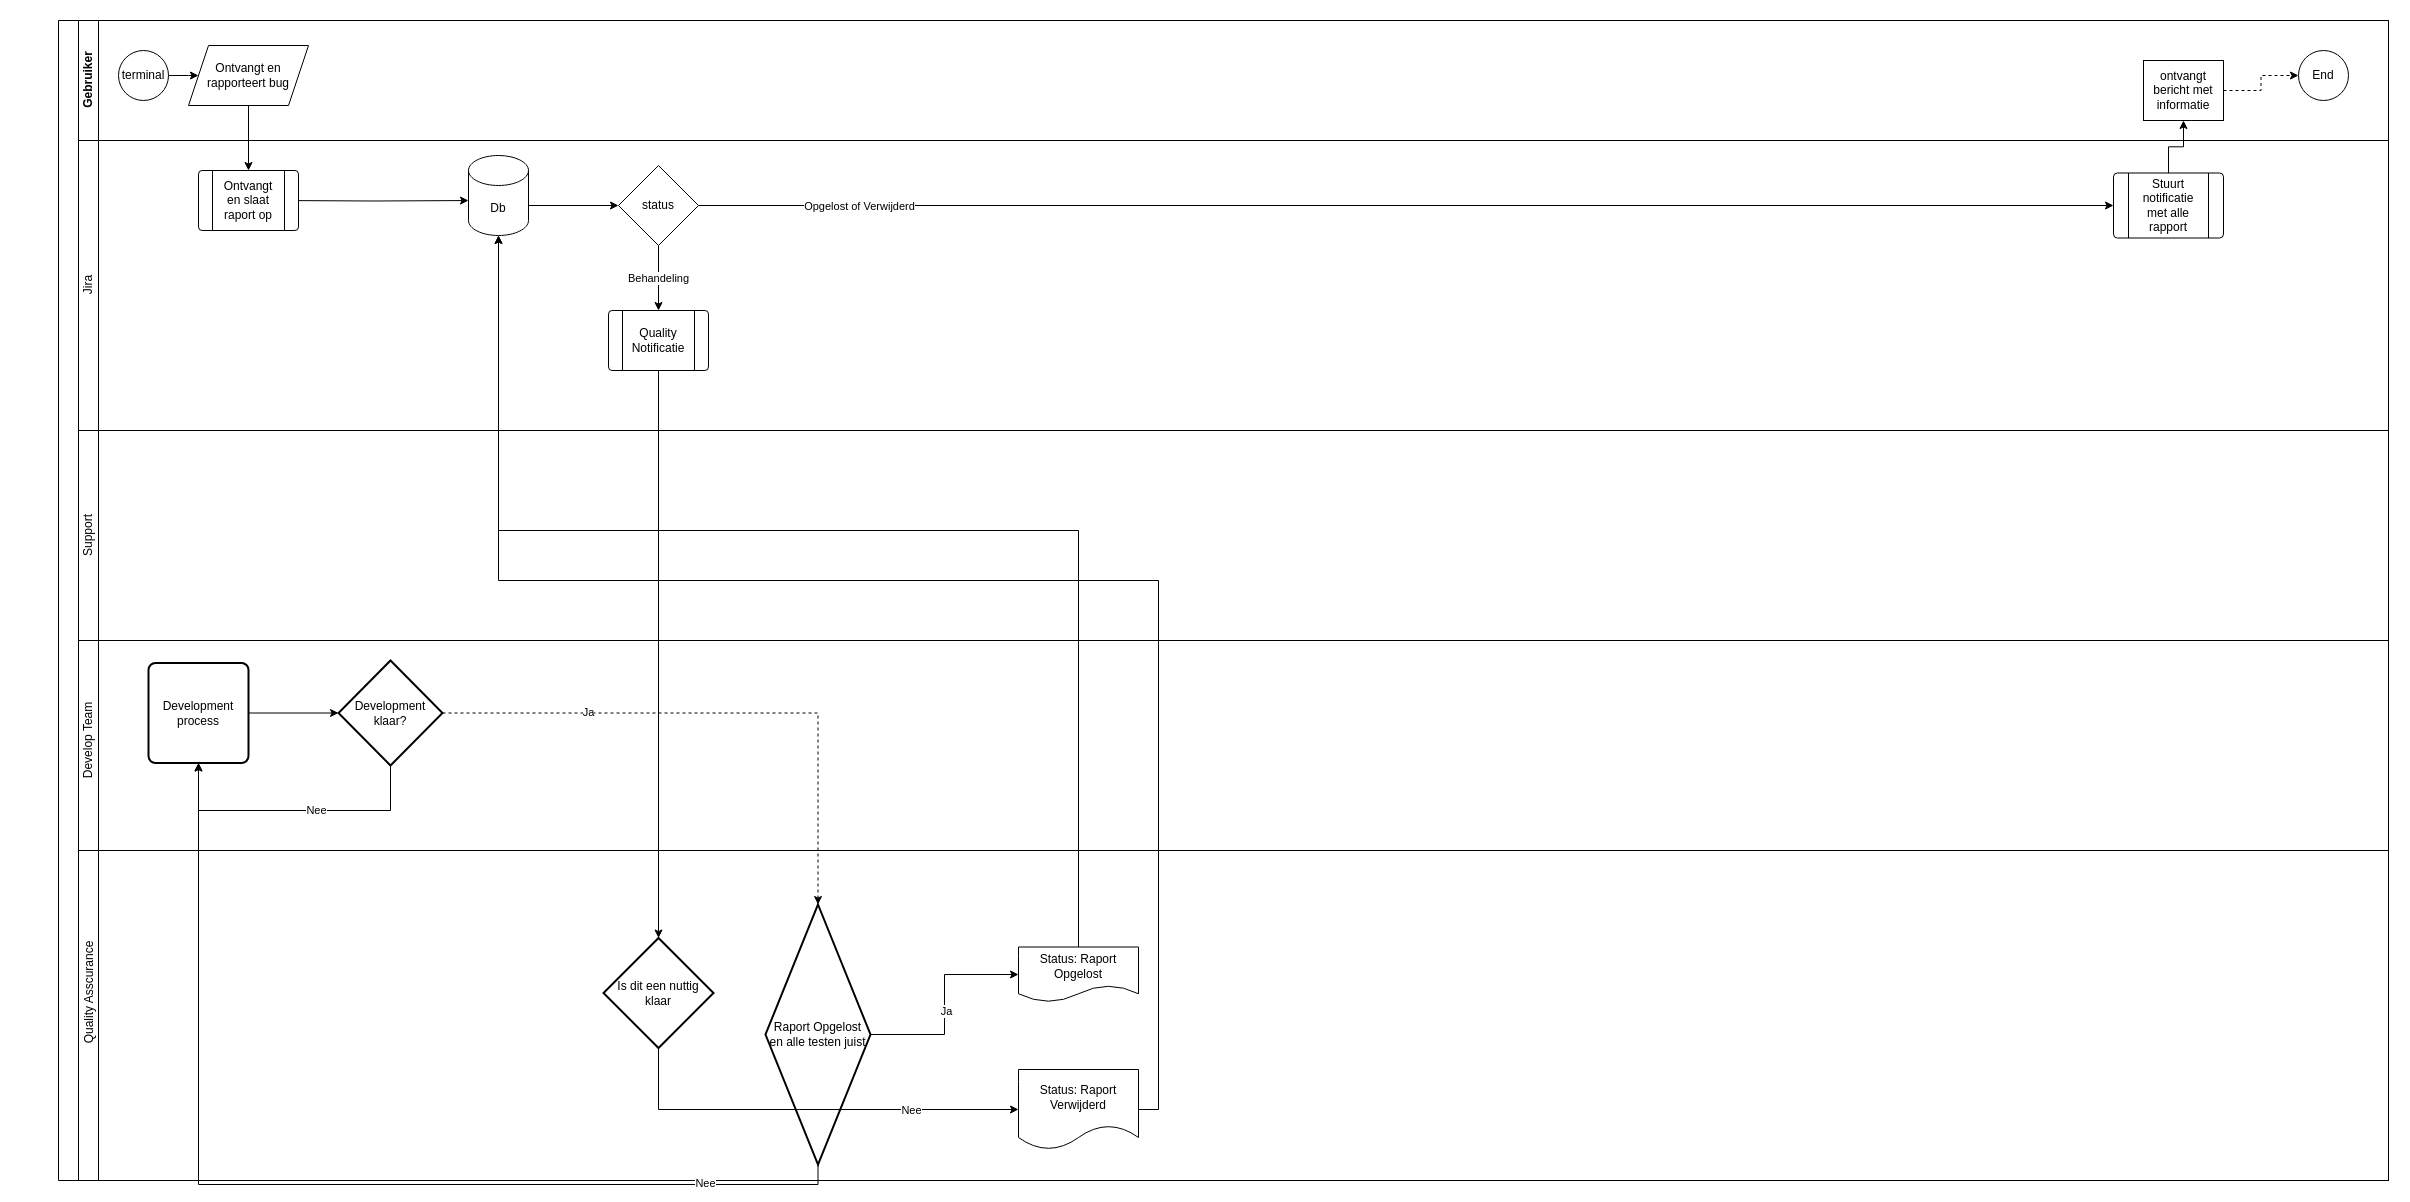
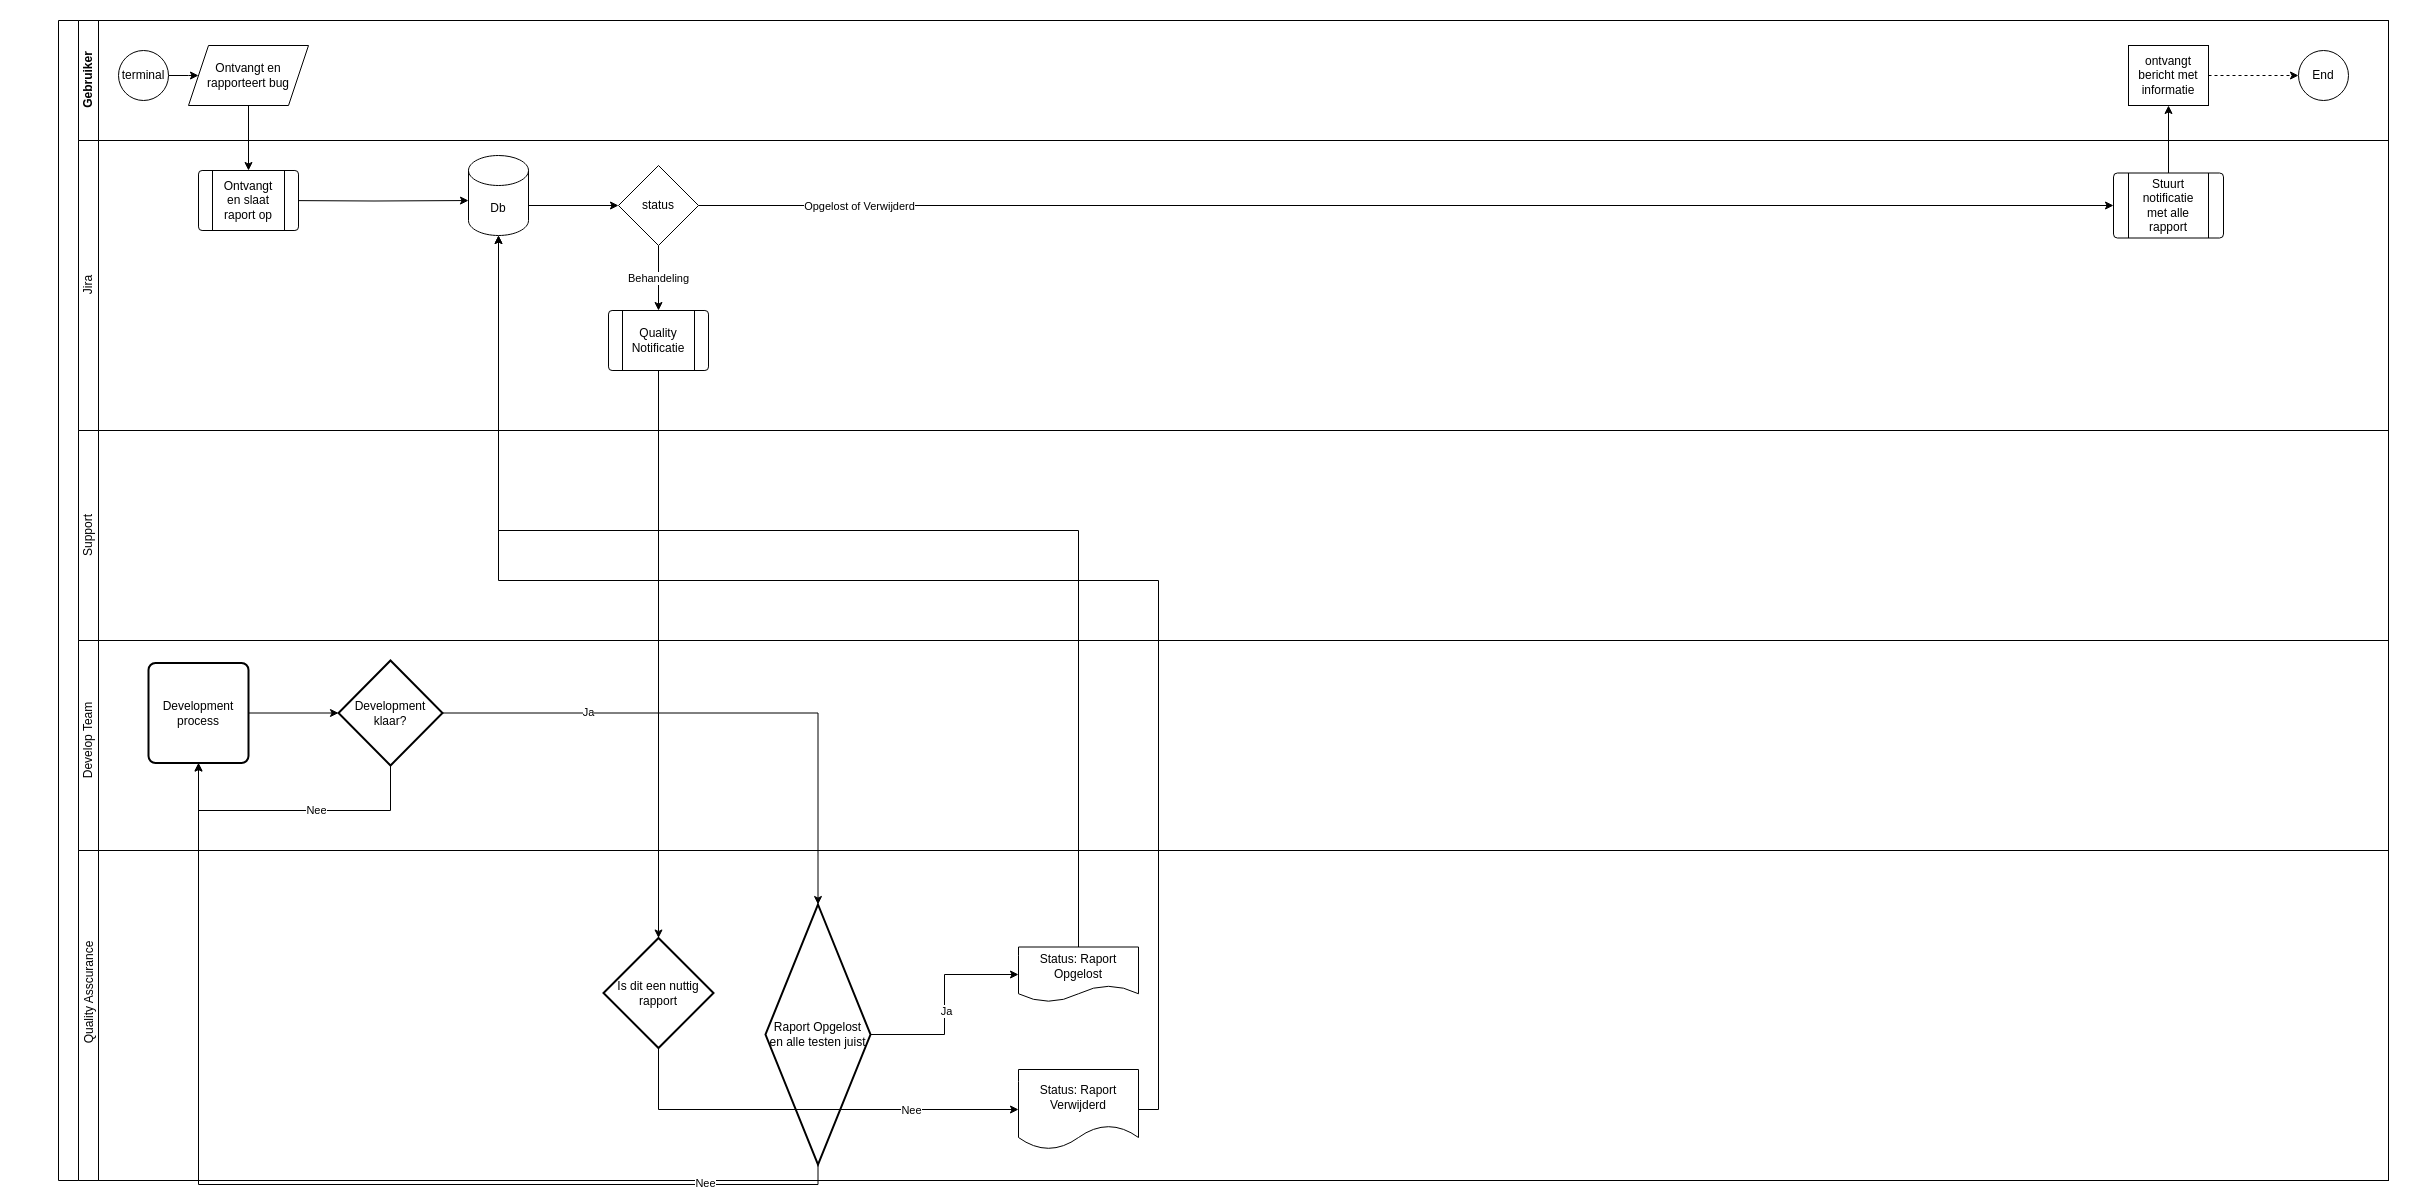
node "ontvangt bericht met informatie": moved (2184, 91) -> (2169, 76)
edge "Development klaar?" -> "Raport Opgelost en alle testen juist": style dashed -> solid
node "Is dit een nuttig klaar": label "Is dit een nuttig klaar" -> "Is dit een nuttig rapport"
